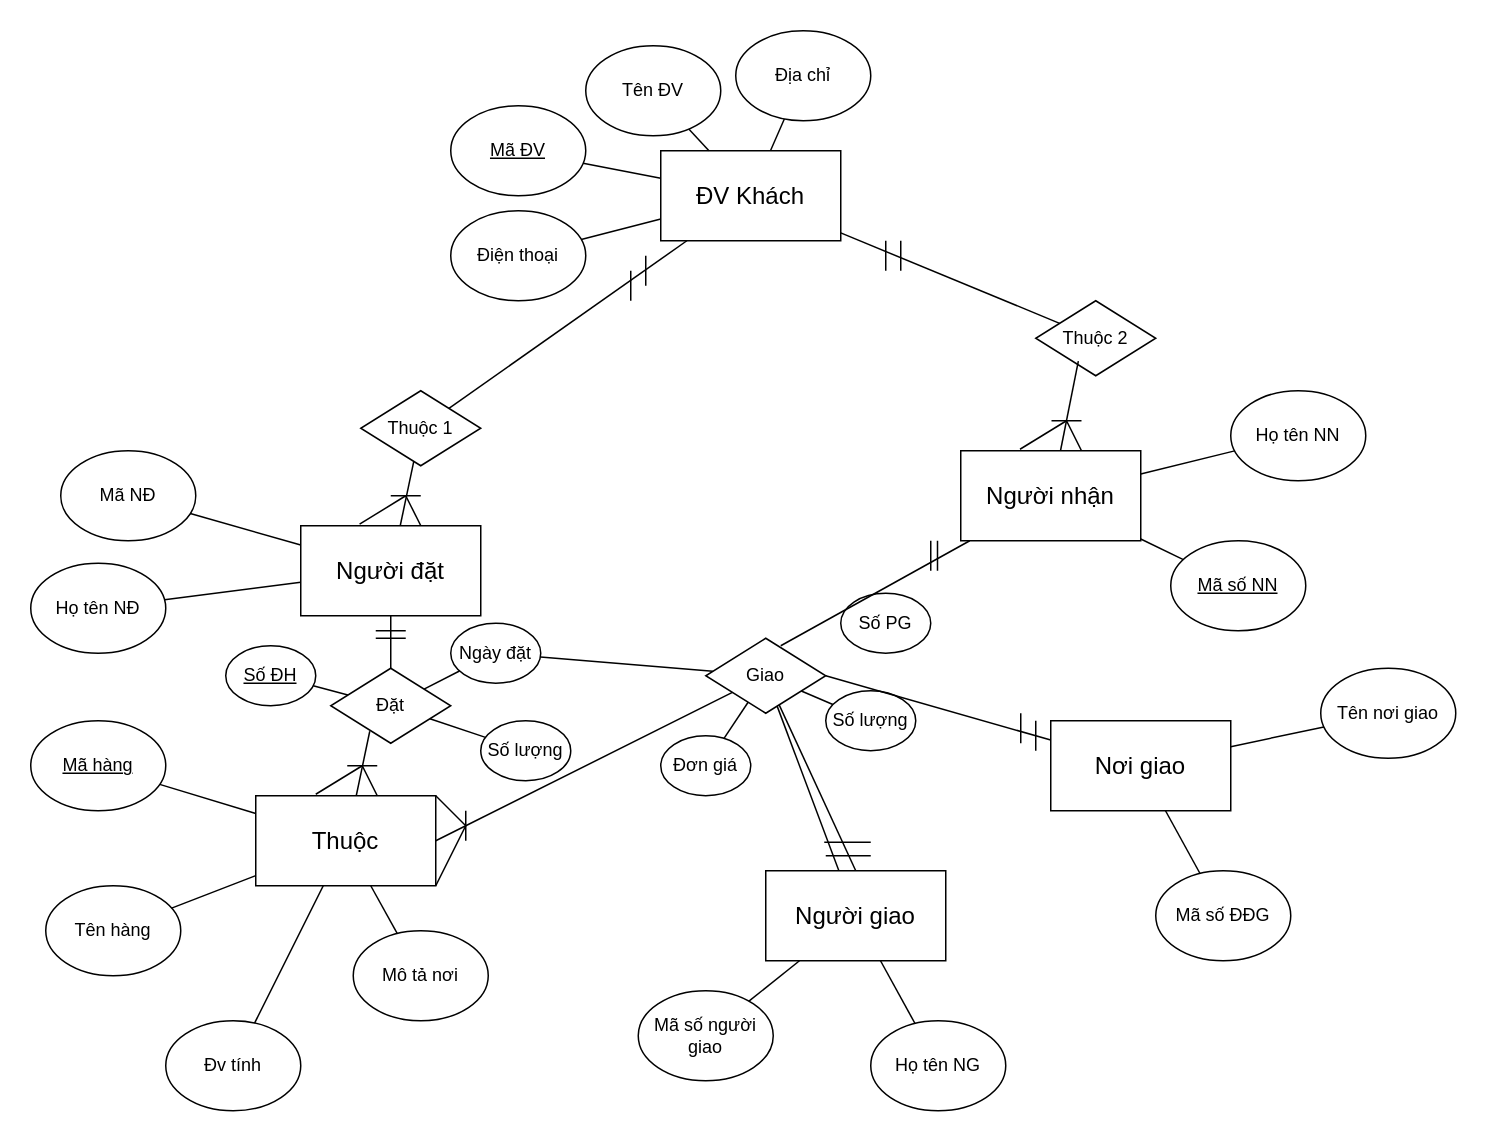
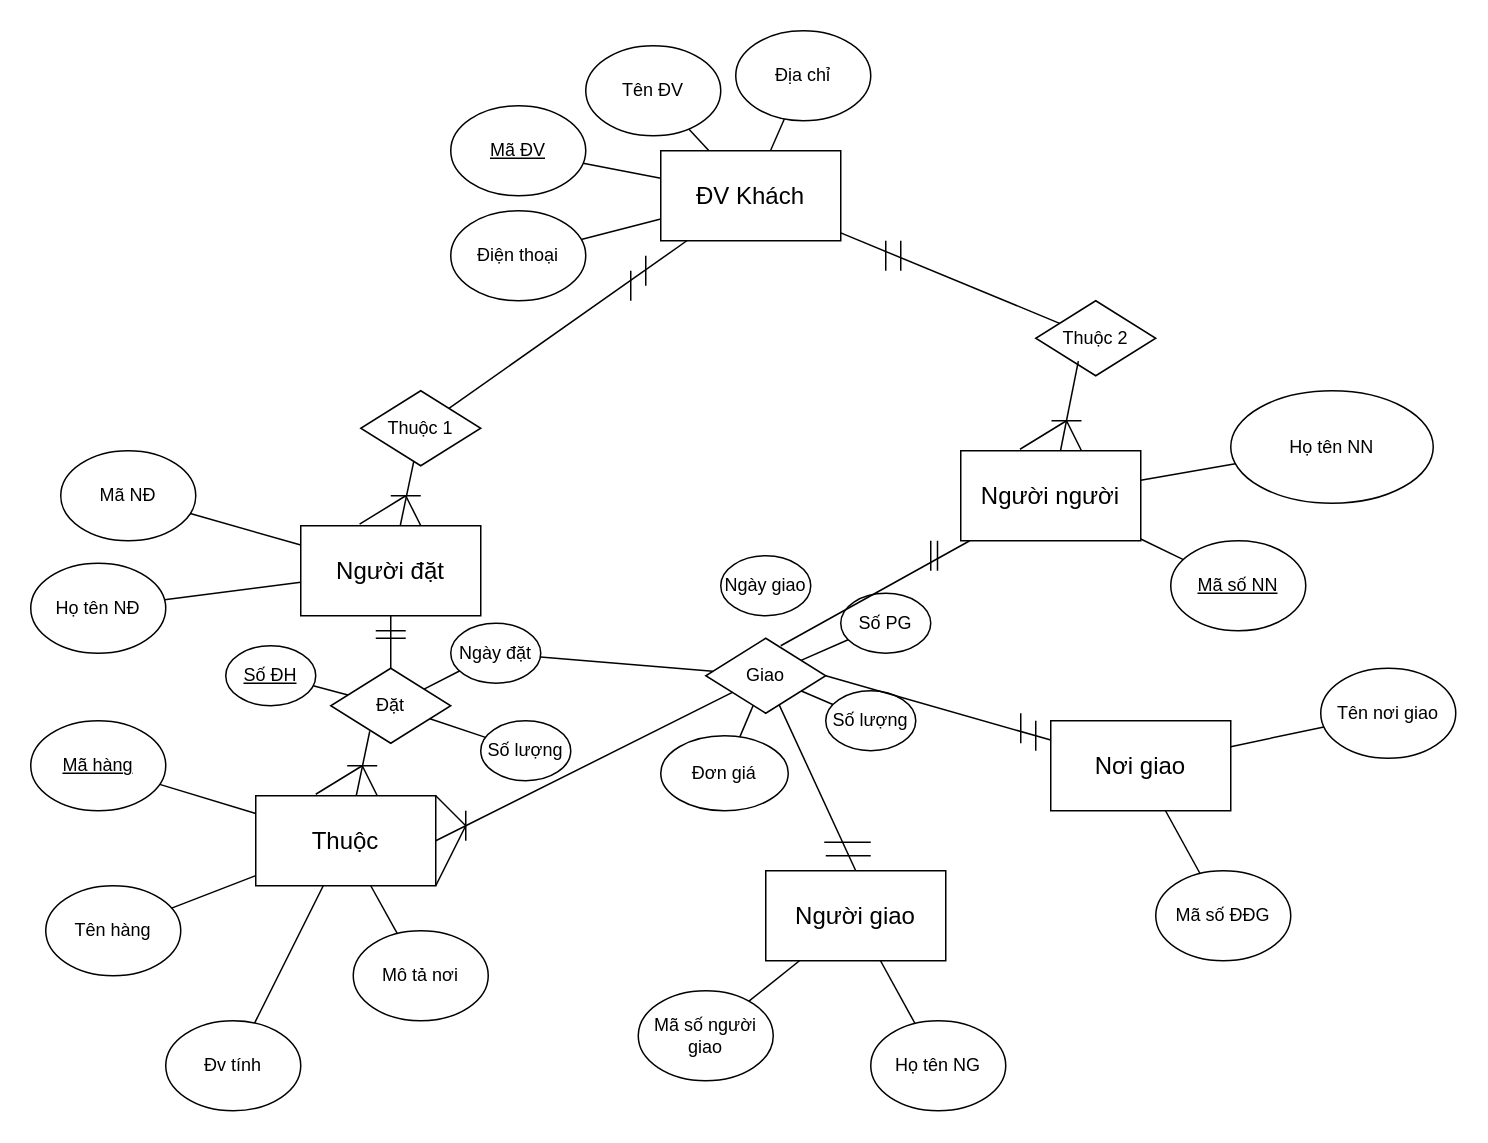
node "Họ tên NN": size 135x90 -> 203x113
node "Người nhận": label "Người nhận" -> "Người người"
node "Ngày giao": added
node "Đơn giá": size 90x60 -> 128x75
edge "Giao" -- "Người giao": now "Giao" -- "Số PG"
